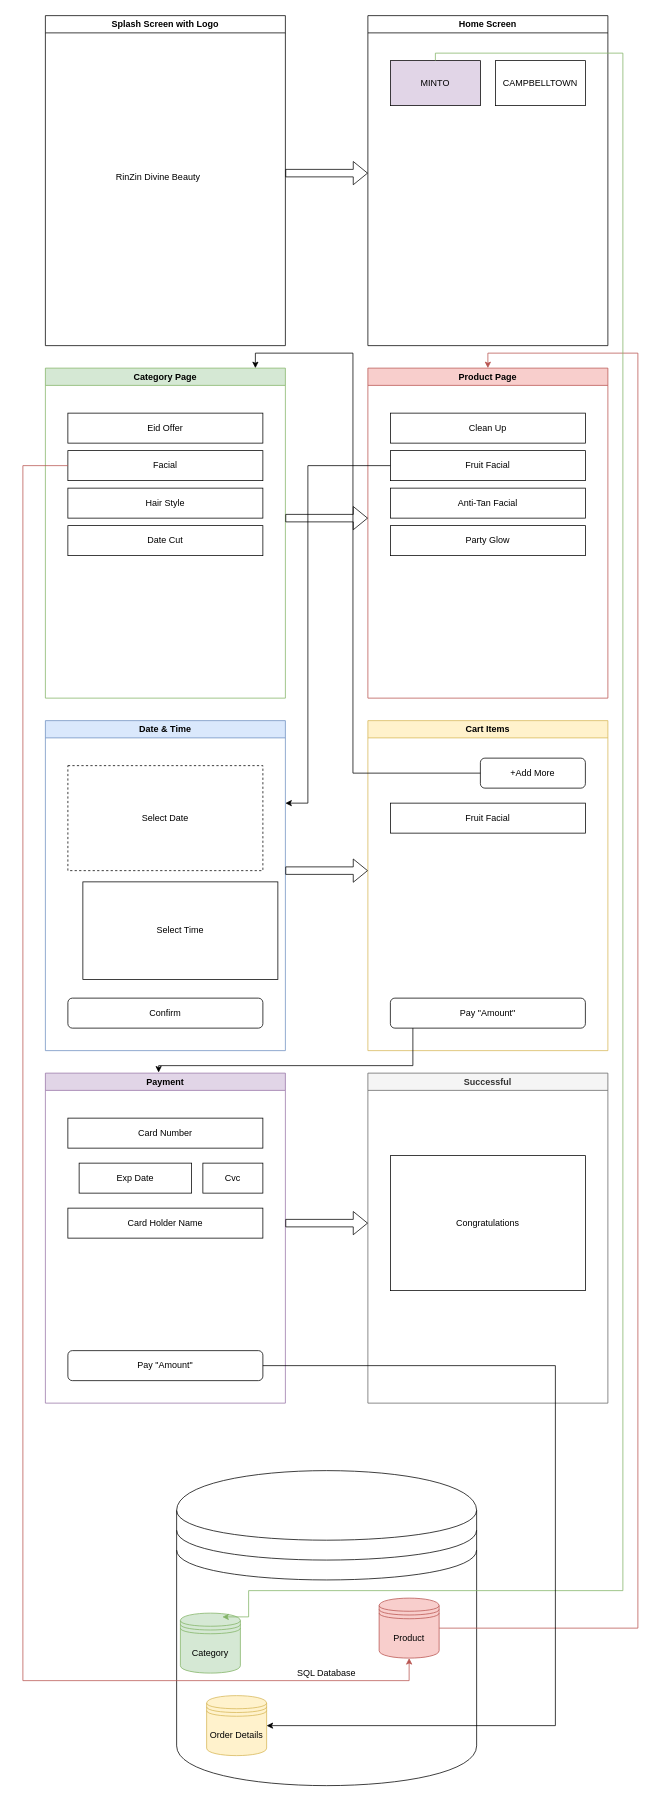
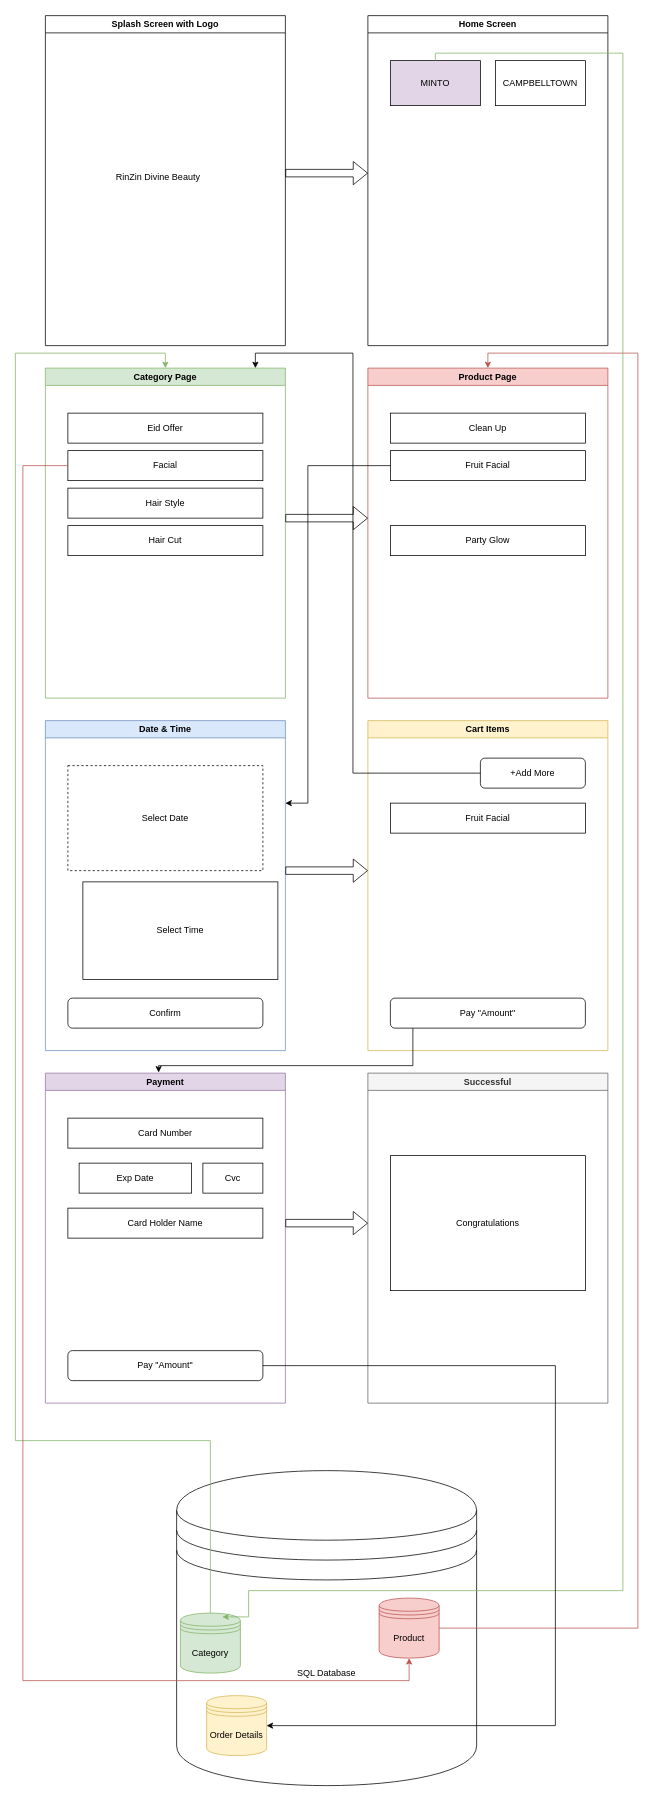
node "Anti-Tan Facial": removed
node "Date Cut": label "Date Cut" -> "Hair Cut"
edge "Category" -> "Category Page": added
